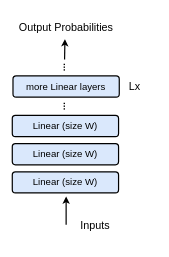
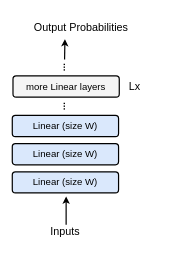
node "Output Probabilities": moved (66, 28) -> (81, 28)
node "more Linear layers": fillcolor #dae8fc -> #f5f5f5
node "Inputs": moved (96, 226) -> (66, 232)
